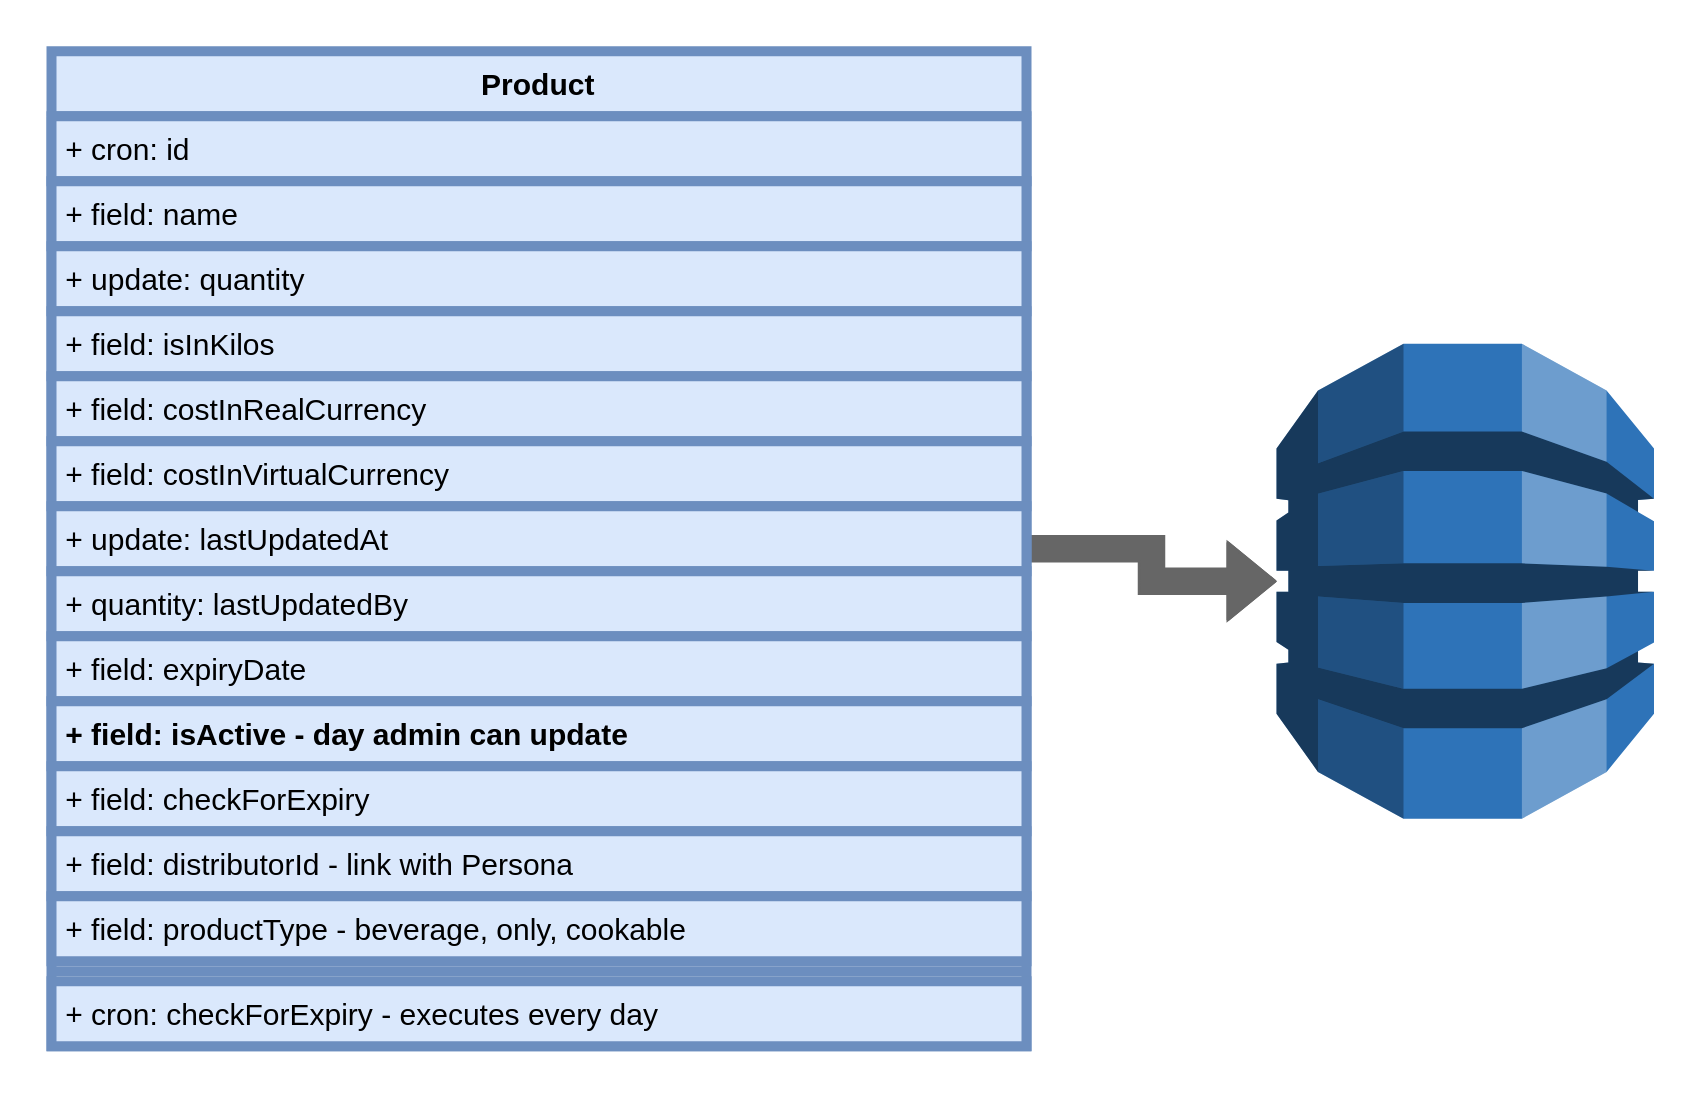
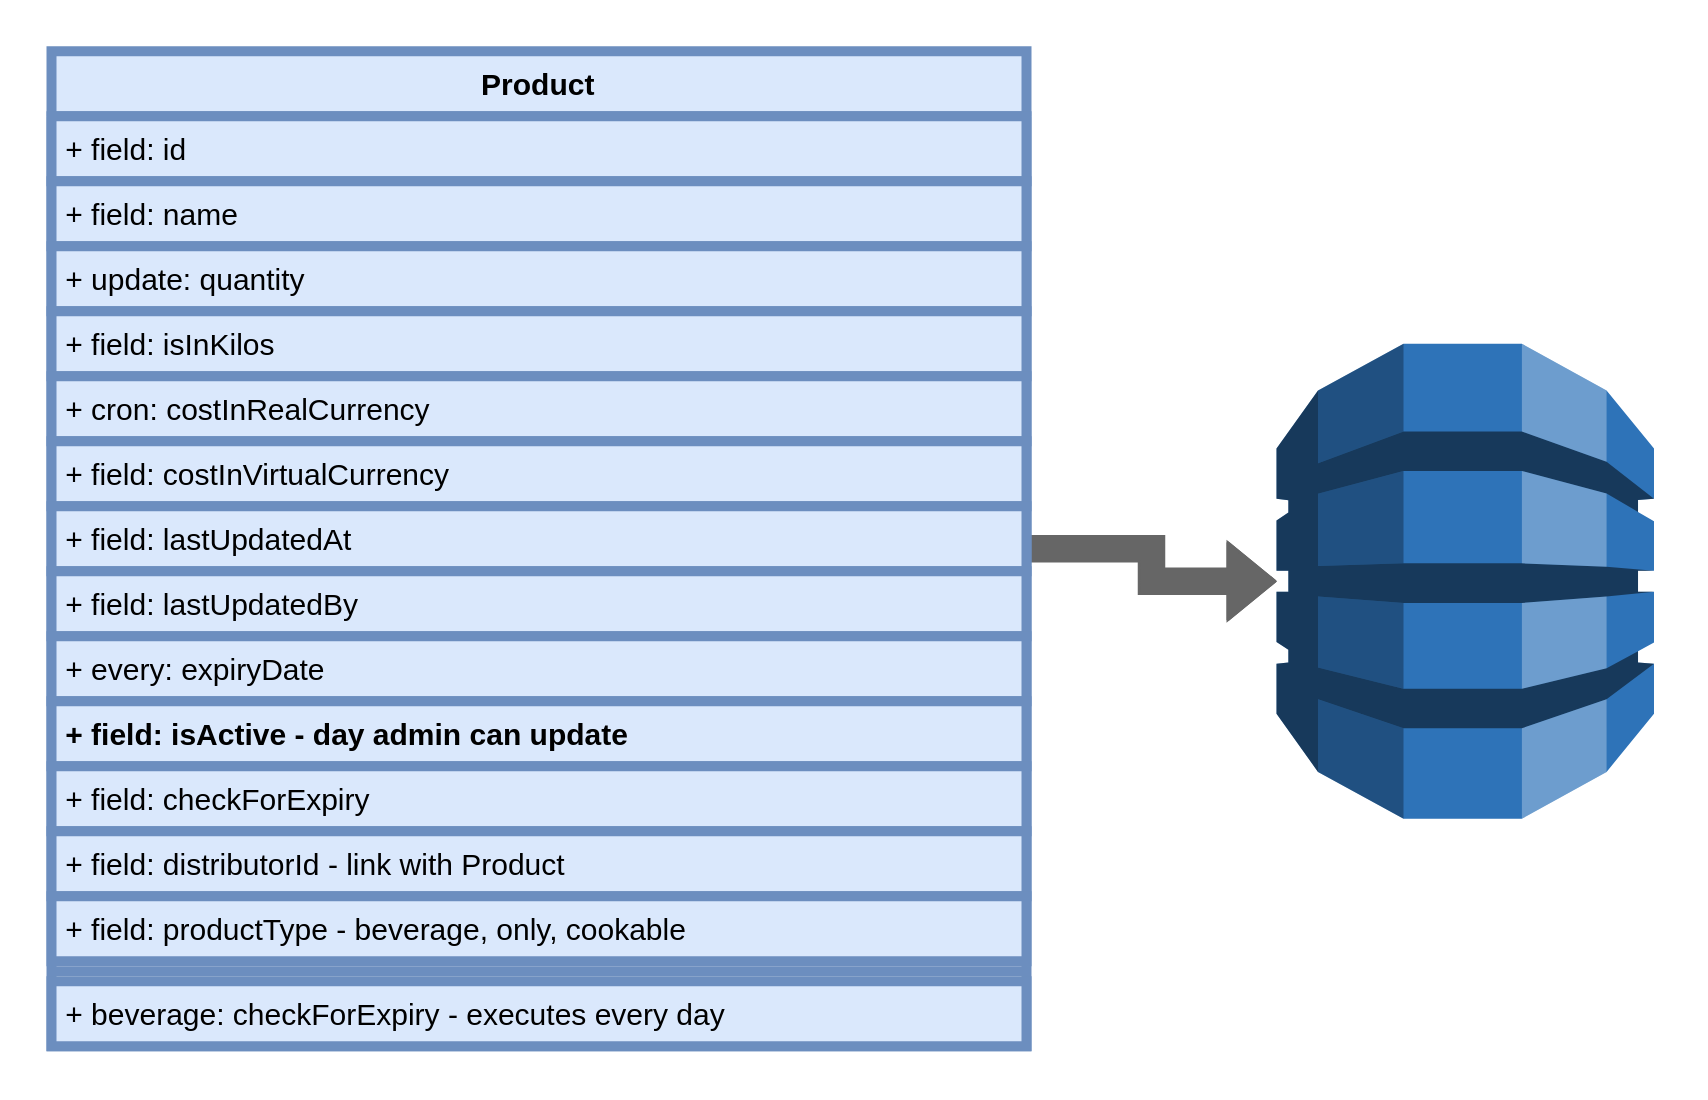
node "+ cron: id": label "+ cron: id" -> "+ field: id"
node "+ field: costInRealCurrency": label "+ field: costInRealCurrency" -> "+ cron: costInRealCurrency"
node "+ update: lastUpdatedAt": label "+ update: lastUpdatedAt" -> "+ field: lastUpdatedAt"
node "+ quantity: lastUpdatedBy": label "+ quantity: lastUpdatedBy" -> "+ field: lastUpdatedBy"
node "+ field: expiryDate": label "+ field: expiryDate" -> "+ every: expiryDate"
node "+ field: distributorId - link with Persona": label "+ field: distributorId - link with Persona" -> "+ field: distributorId - link with Product"
node "+ cron: checkForExpiry - executes every day": label "+ cron: checkForExpiry - executes every day" -> "+ beverage: checkForExpiry - executes every day"
